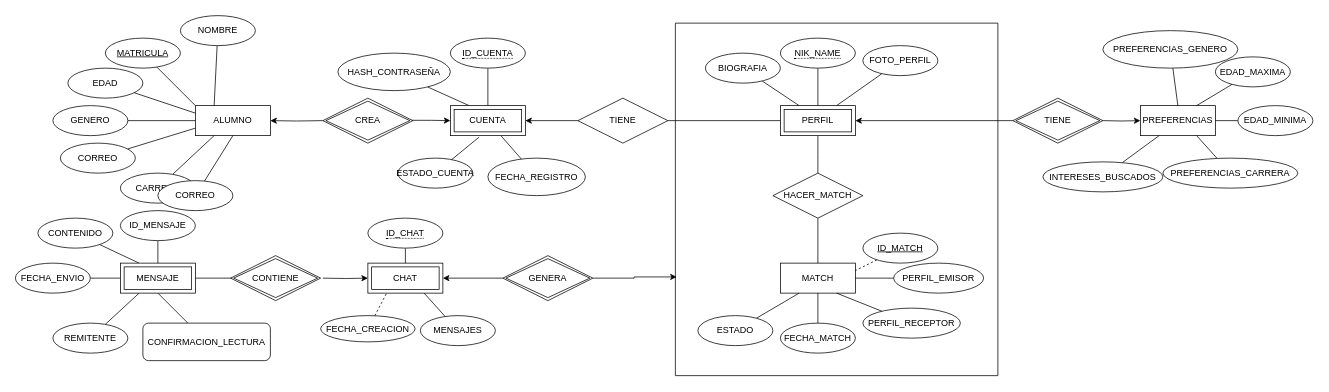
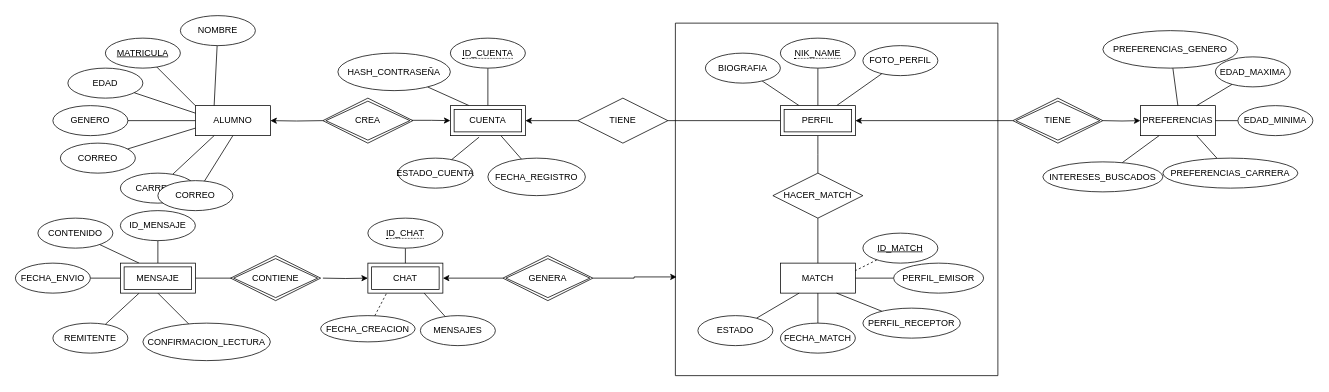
node "CONFIRMACION_LECTURA": shape rounded rectangle -> ellipse
